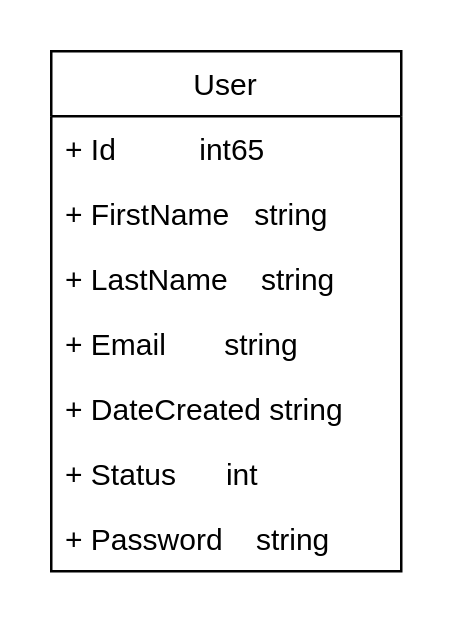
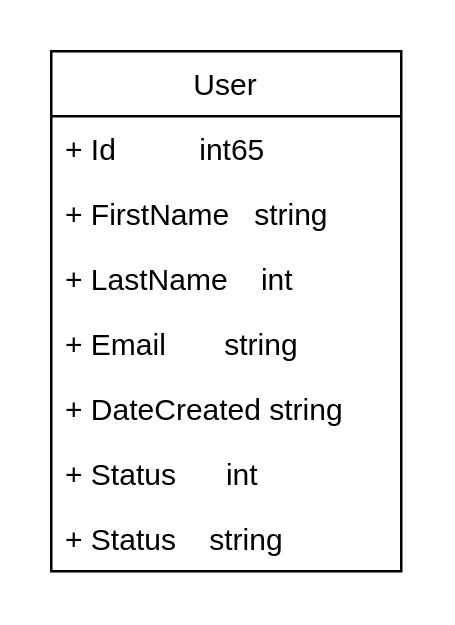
node "+ LastName string": label "+ LastName string" -> "+ LastName int"
node "+ Password string": label "+ Password string" -> "+ Status string"
